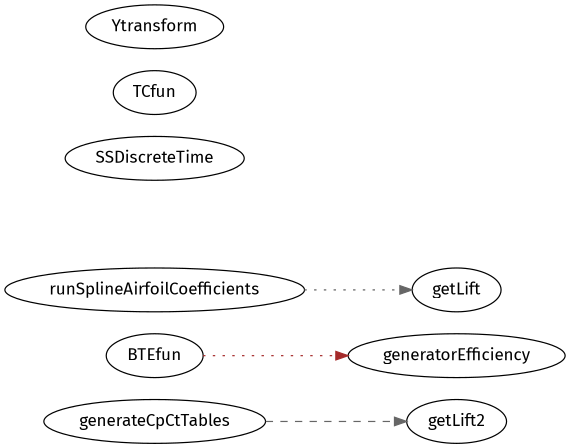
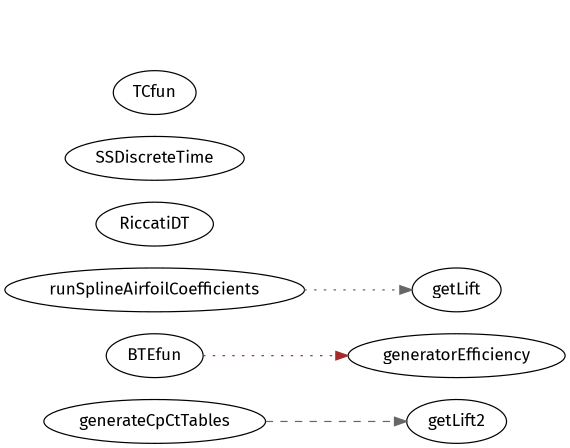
node "Ytransform": removed
node "RiccatiDT": added
